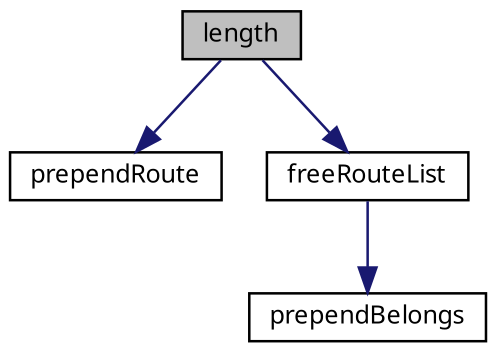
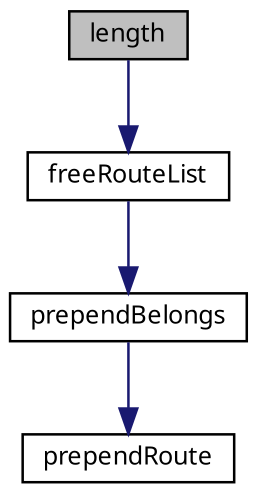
edge "length" -> "prependRoute": now "prependBelongs" -> "prependRoute"
